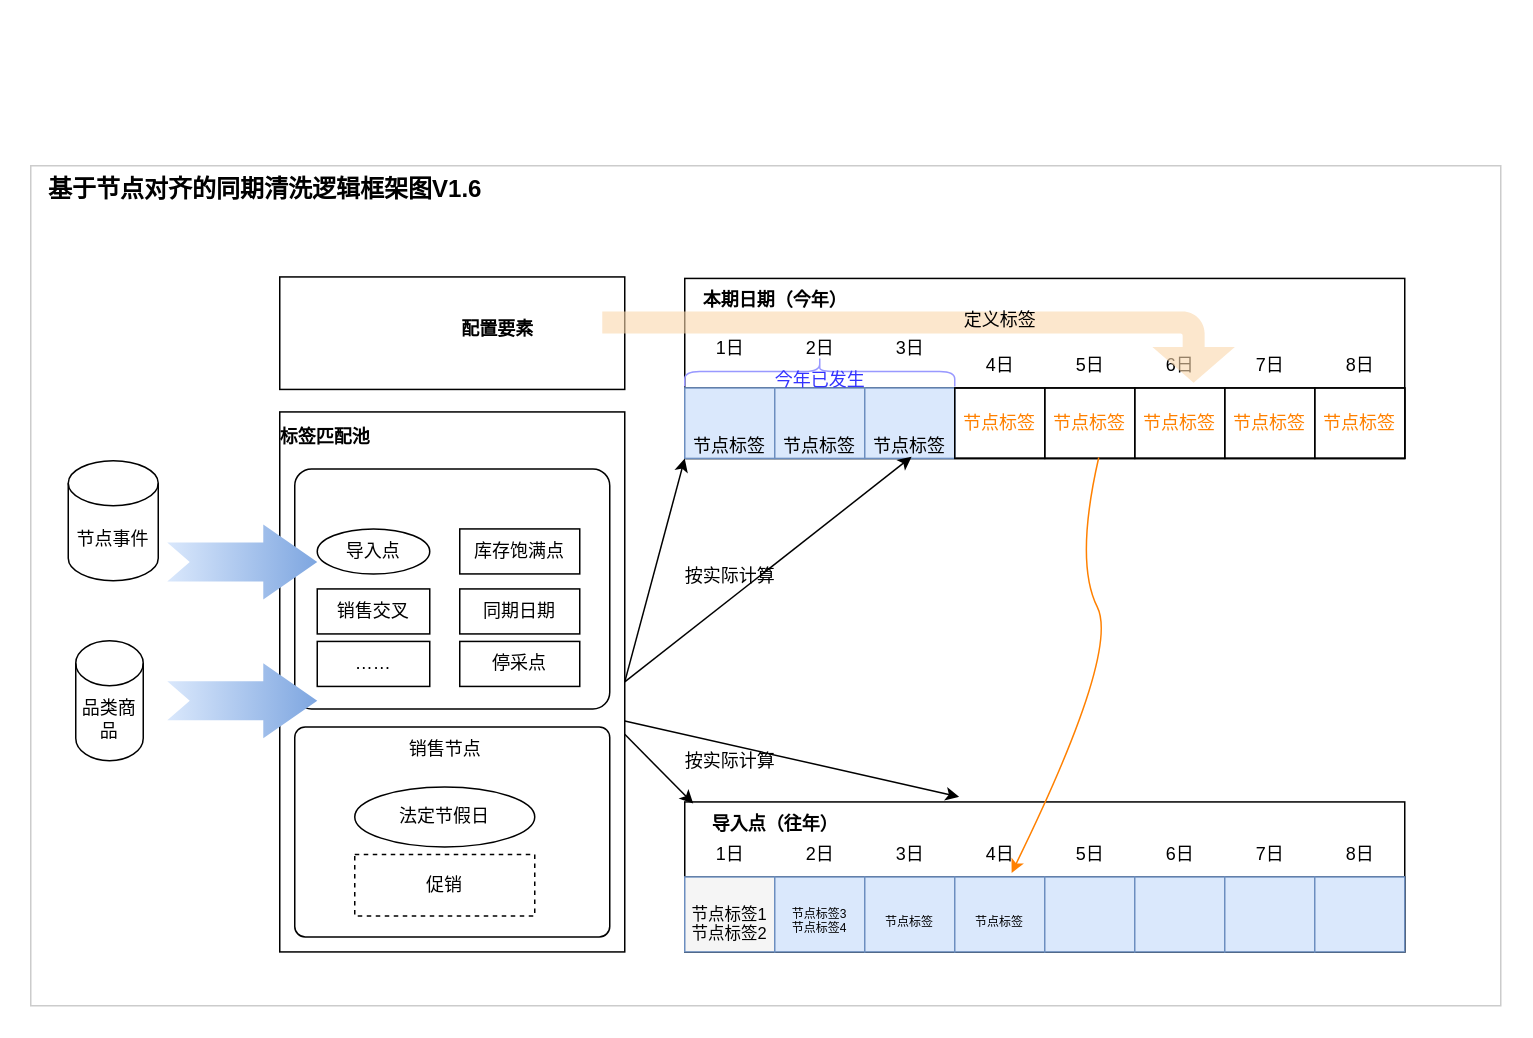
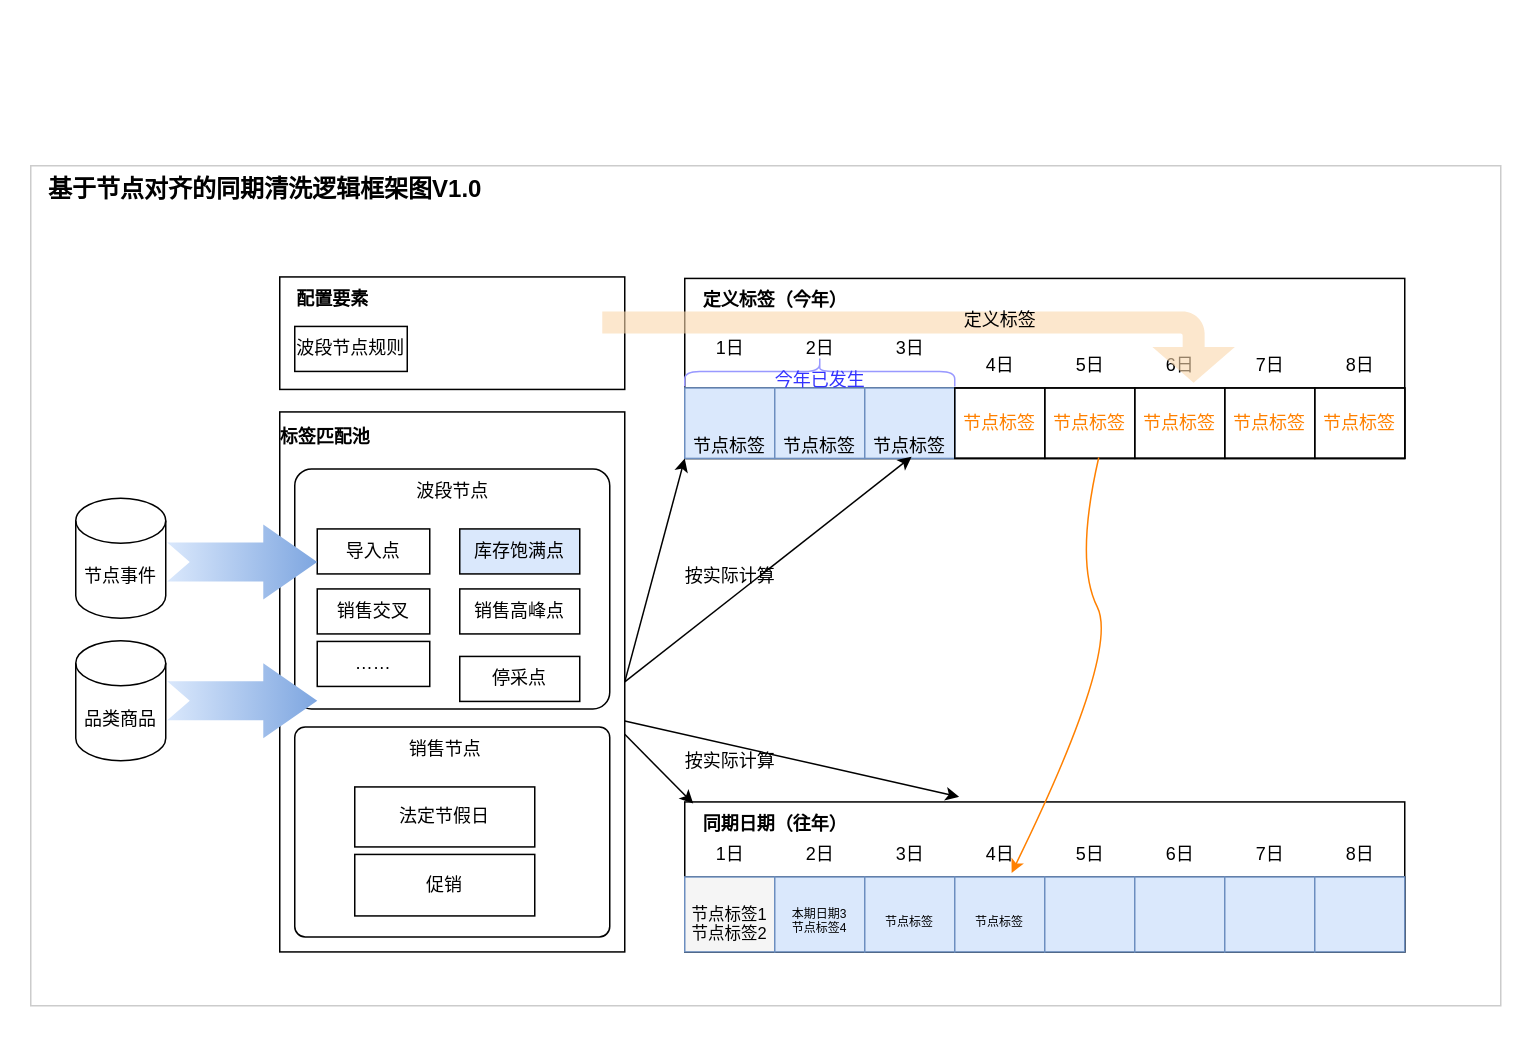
node "基于节点对齐的同期清洗逻辑框架图V1.6": label "基于节点对齐的同期清洗逻辑框架图V1.6" -> "基于节点对齐的同期清洗逻辑框架图V1.0"
node "本期日期（今年）": label "本期日期（今年）" -> "定义标签（今年）"
node "配置要素": moved (497, 329) -> (332, 299)
node "波段节点规则": added
node "波段节点": added
node "节点事件": moved (113, 521) -> (121, 558)
node "导入点": shape ellipse -> rectangle
node "库存饱满点": fillcolor #ffffff -> #dae8fc
node "同期日期": label "同期日期" -> "销售高峰点"
node "停采点": moved (520, 664) -> (520, 679)
node "品类商品": size 68x120 -> 90x120
node "法定节假日": shape ellipse -> rectangle
node "导入点（往年）": label "导入点（往年）" -> "同期日期（往年）"
node "促销": style dashed -> solid
node "节点标签3节点标签4": label "节点标签3节点标签4" -> "本期日期3节点标签4"
